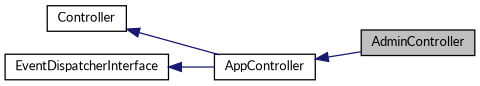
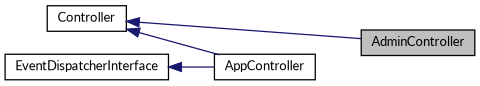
edge "AdminController" -> "AppController": now "AdminController" -> "Controller"
